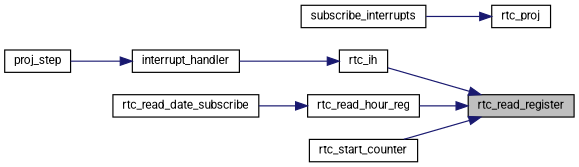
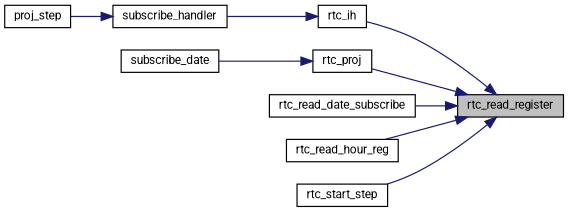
node "subscribe_interrupts": label "subscribe_interrupts" -> "subscribe_date"
node "interrupt_handler": label "interrupt_handler" -> "subscribe_handler"
edge "rtc_proj" -> "rtc_read_register": added
edge "rtc_read_date_subscribe" -> "rtc_read_hour_reg": now "rtc_read_date_subscribe" -> "rtc_read_register"
node "rtc_start_counter": label "rtc_start_counter" -> "rtc_start_step"
